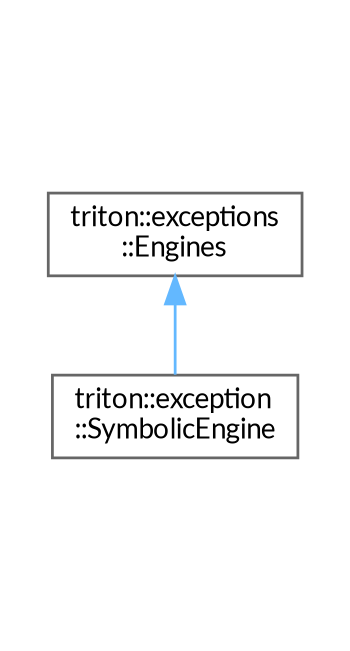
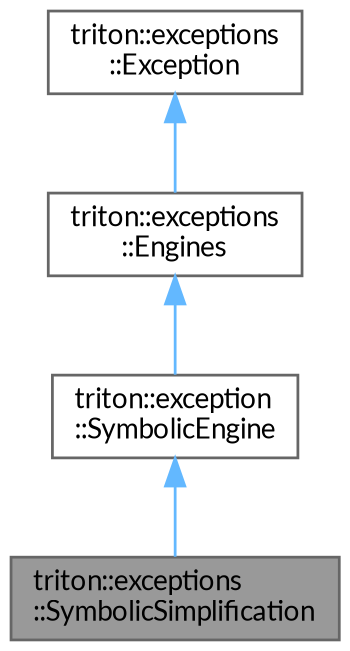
node "triton::exceptions ::Exception": added
node "triton::exceptions ::SymbolicSimplification": added
